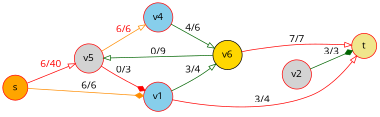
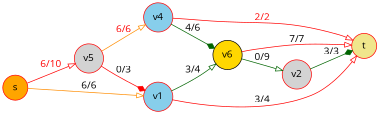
edge "v4" -> "t": added, label "2/2"
edge "v4" -> "v6": arrowhead onormal -> diamond
edge "v6" -> "v5": now "v6" -> "v2"
edge "s" -> "v5": label "6/40" -> "6/10"
edge "s" -> "v1": arrowhead diamond -> onormal
